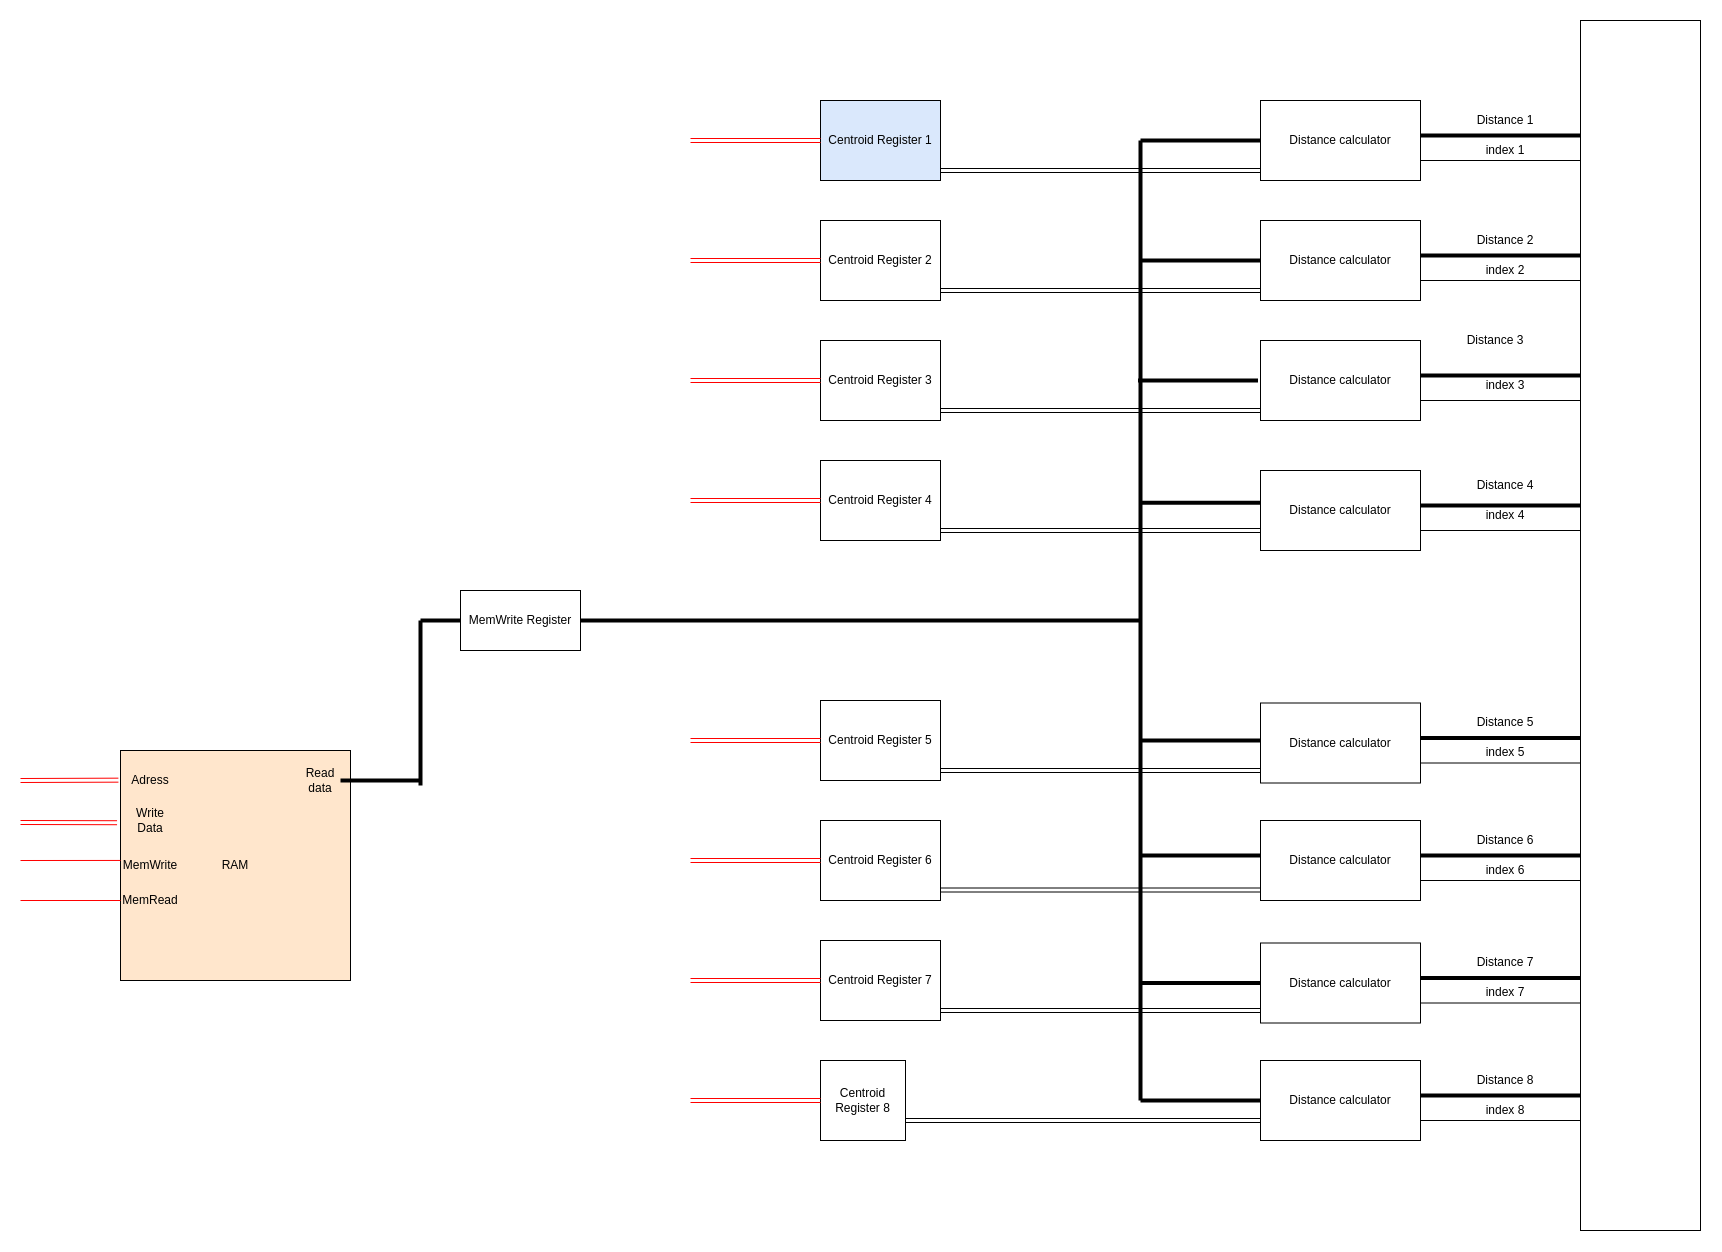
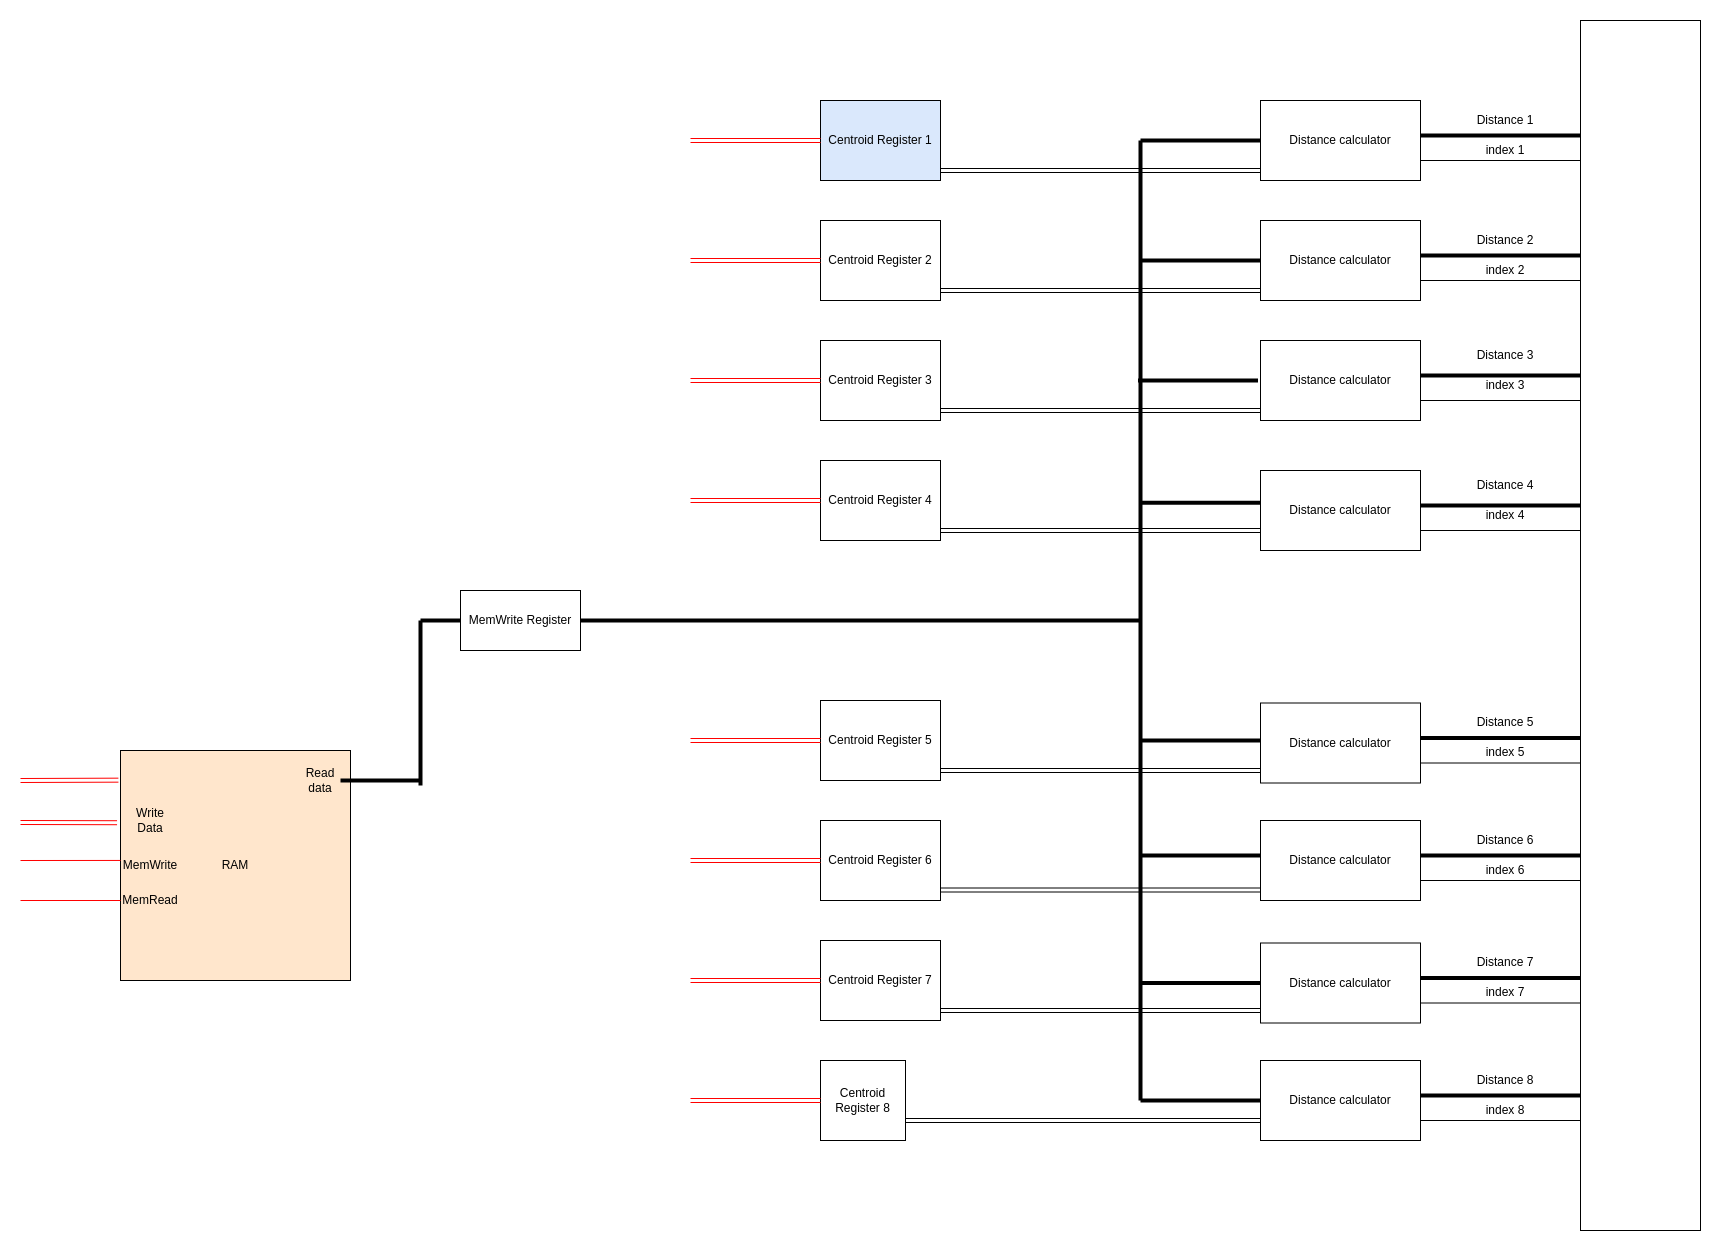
node "Distance 3": moved (1496, 341) -> (1506, 356)
node "Adress": removed
